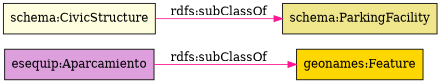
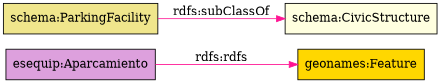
edge "schema:CivicStructure" -> "schema:ParkingFacility": reversed
edge "esequip:Aparcamiento" -> "geonames:Feature": label "rdfs:subClassOf" -> "rdfs:rdfs"
